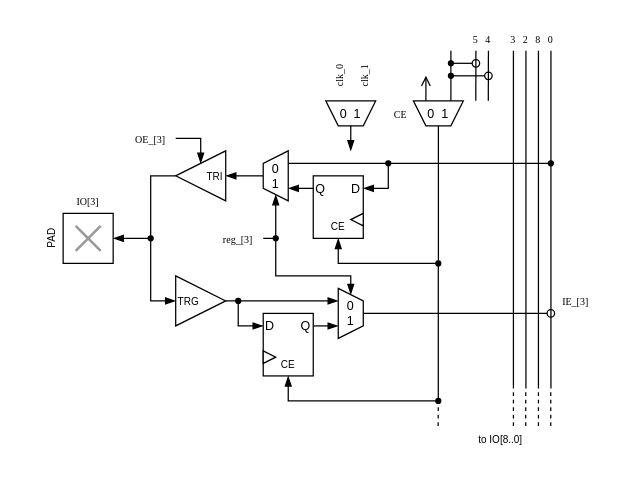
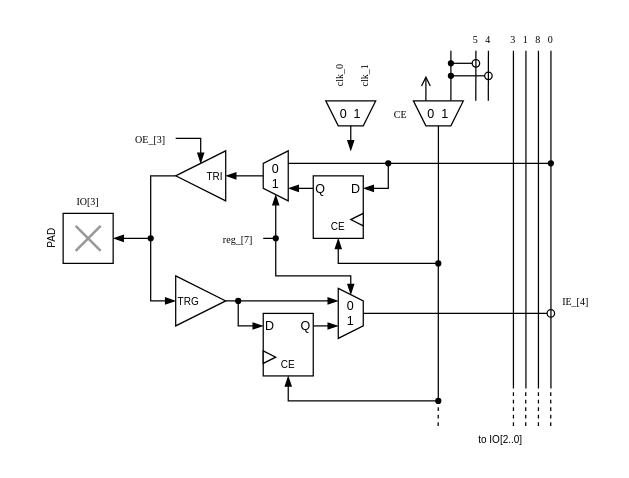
node "2": label "2" -> "1"
node "reg_[3]": label "reg_[3]" -> "reg_[7]"
node "IE_[3]": label "IE_[3]" -> "IE_[4]"
node "to IO[8..0]": label "to IO[8..0]" -> "to IO[2..0]"
